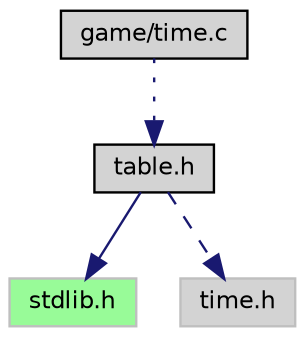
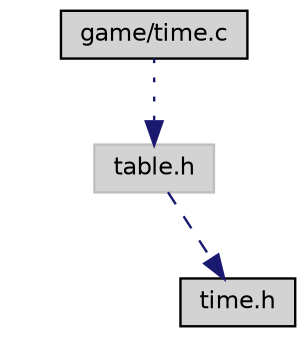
node "table.h": color black -> grey75
node "stdlib.h": removed
node "time.h": color grey75 -> black
